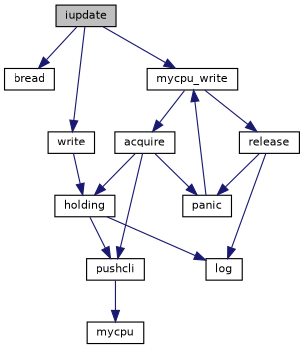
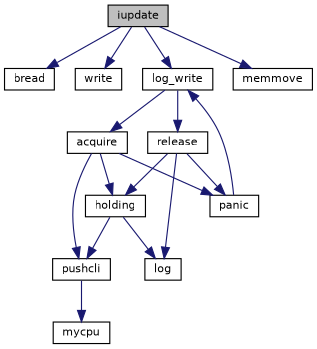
node "mycpu_write": label "mycpu_write" -> "log_write"
node "memmove": added
edge "write" -> "holding": now "release" -> "holding"
